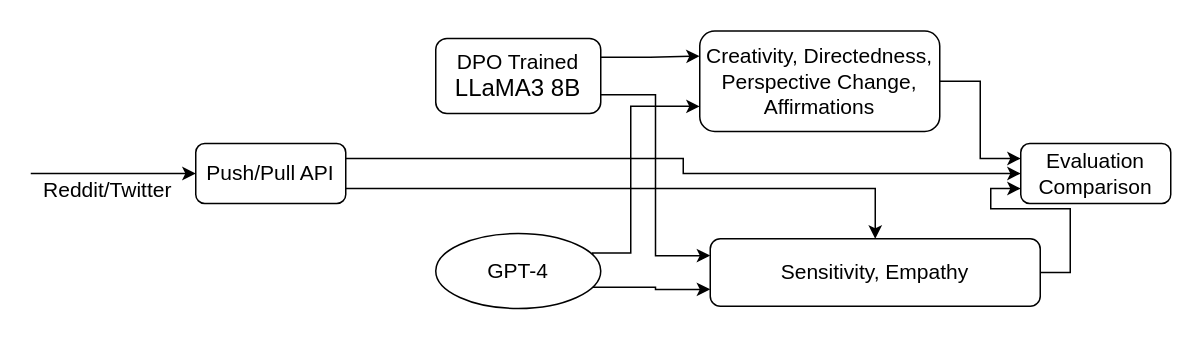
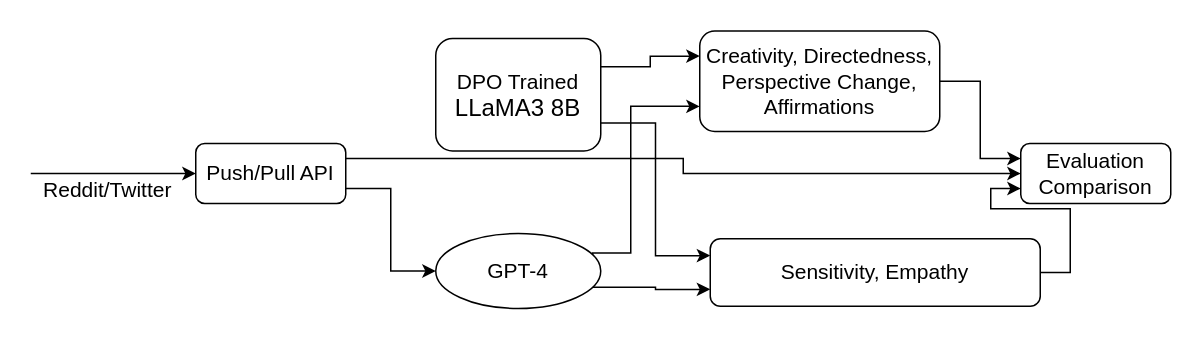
node "DPO Trained LLaMA3 8B": size 165x75 -> 165x113
edge "Push/Pull API" -> "Sensitivity, Empathy": now "Push/Pull API" -> "GPT-4"
